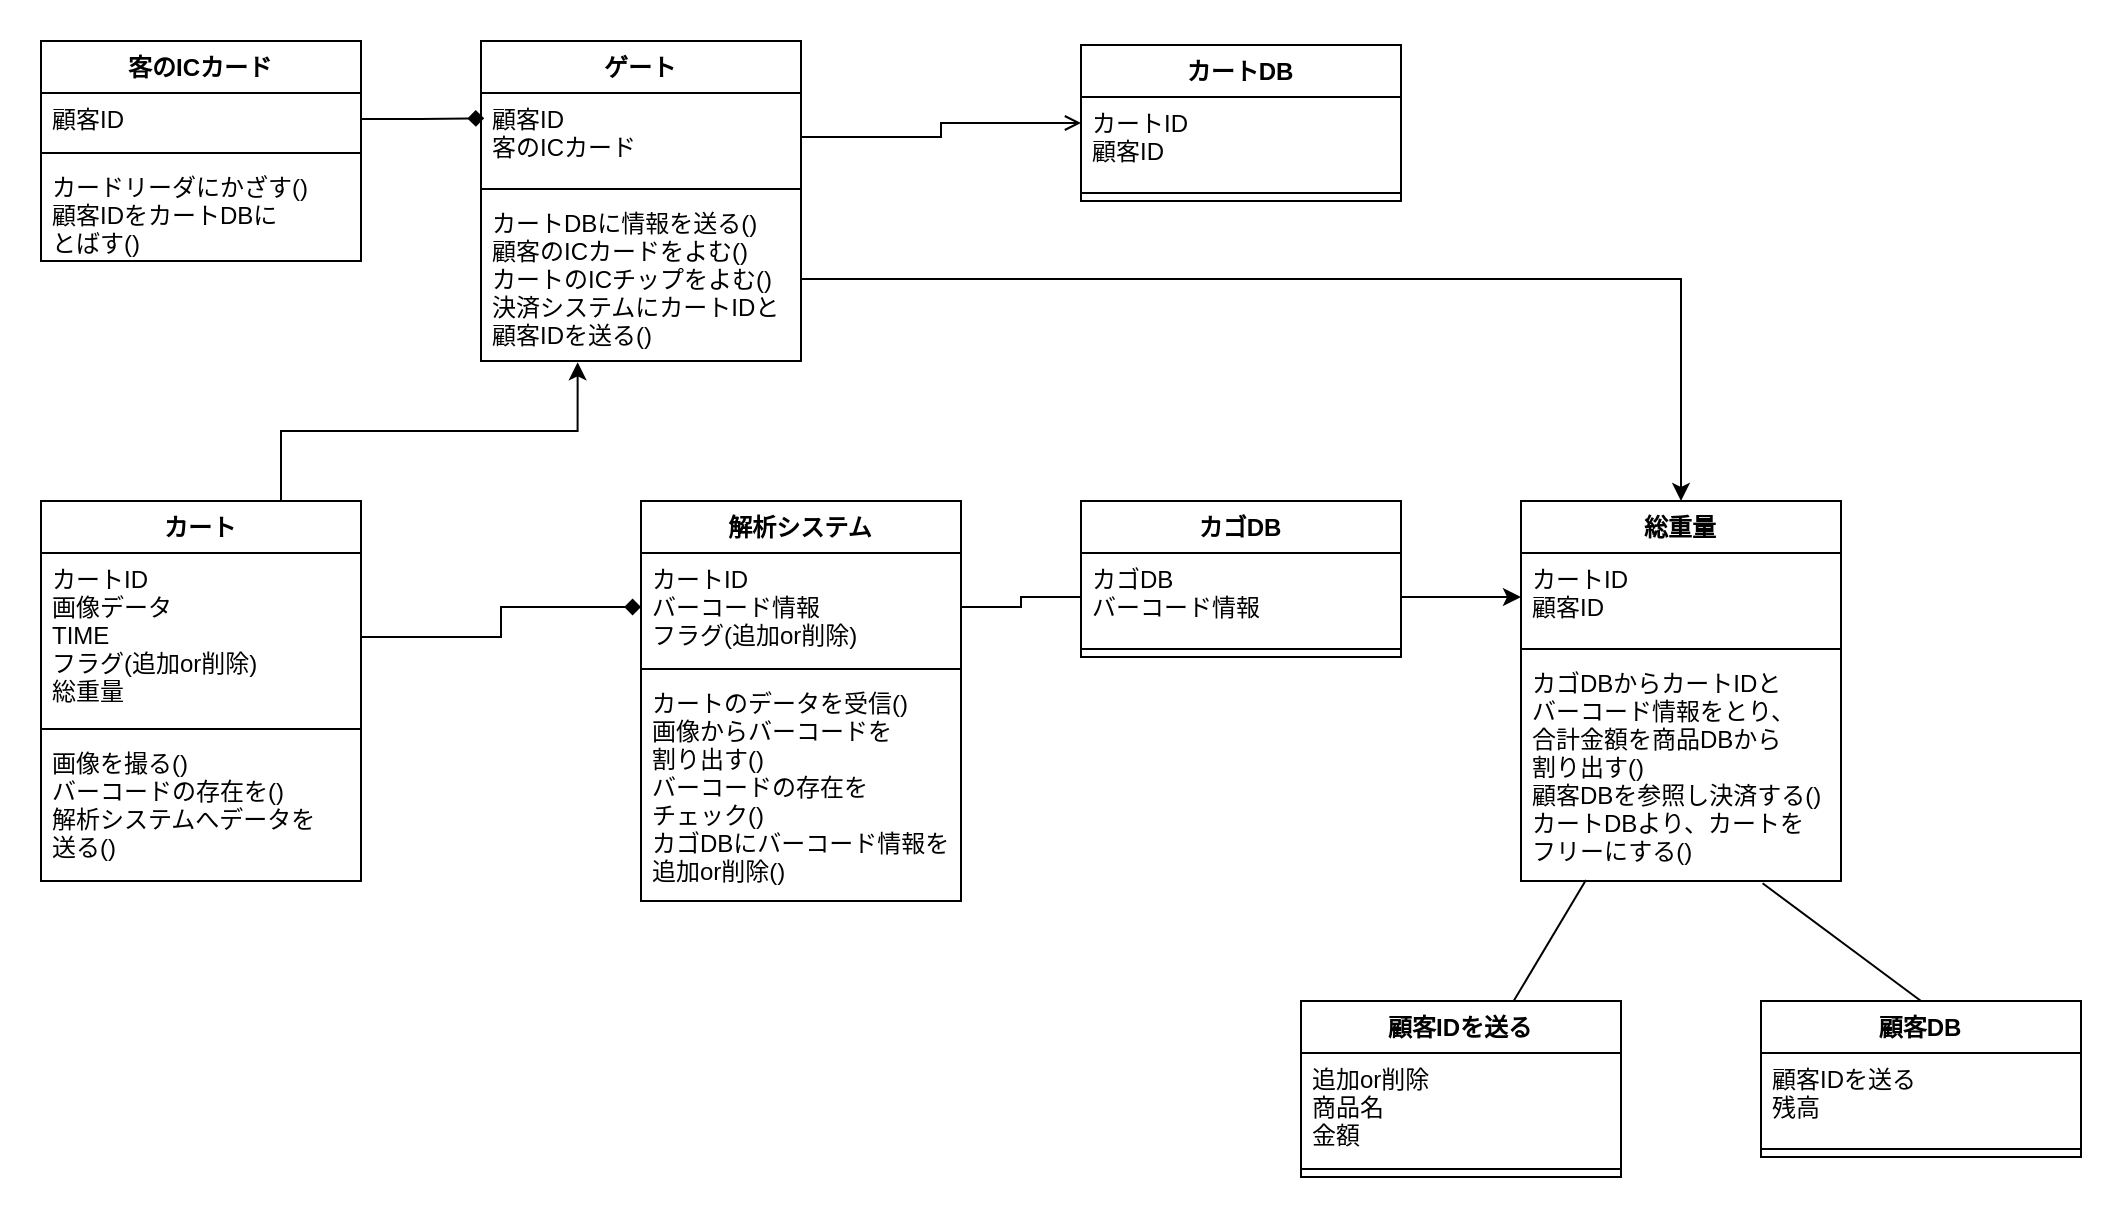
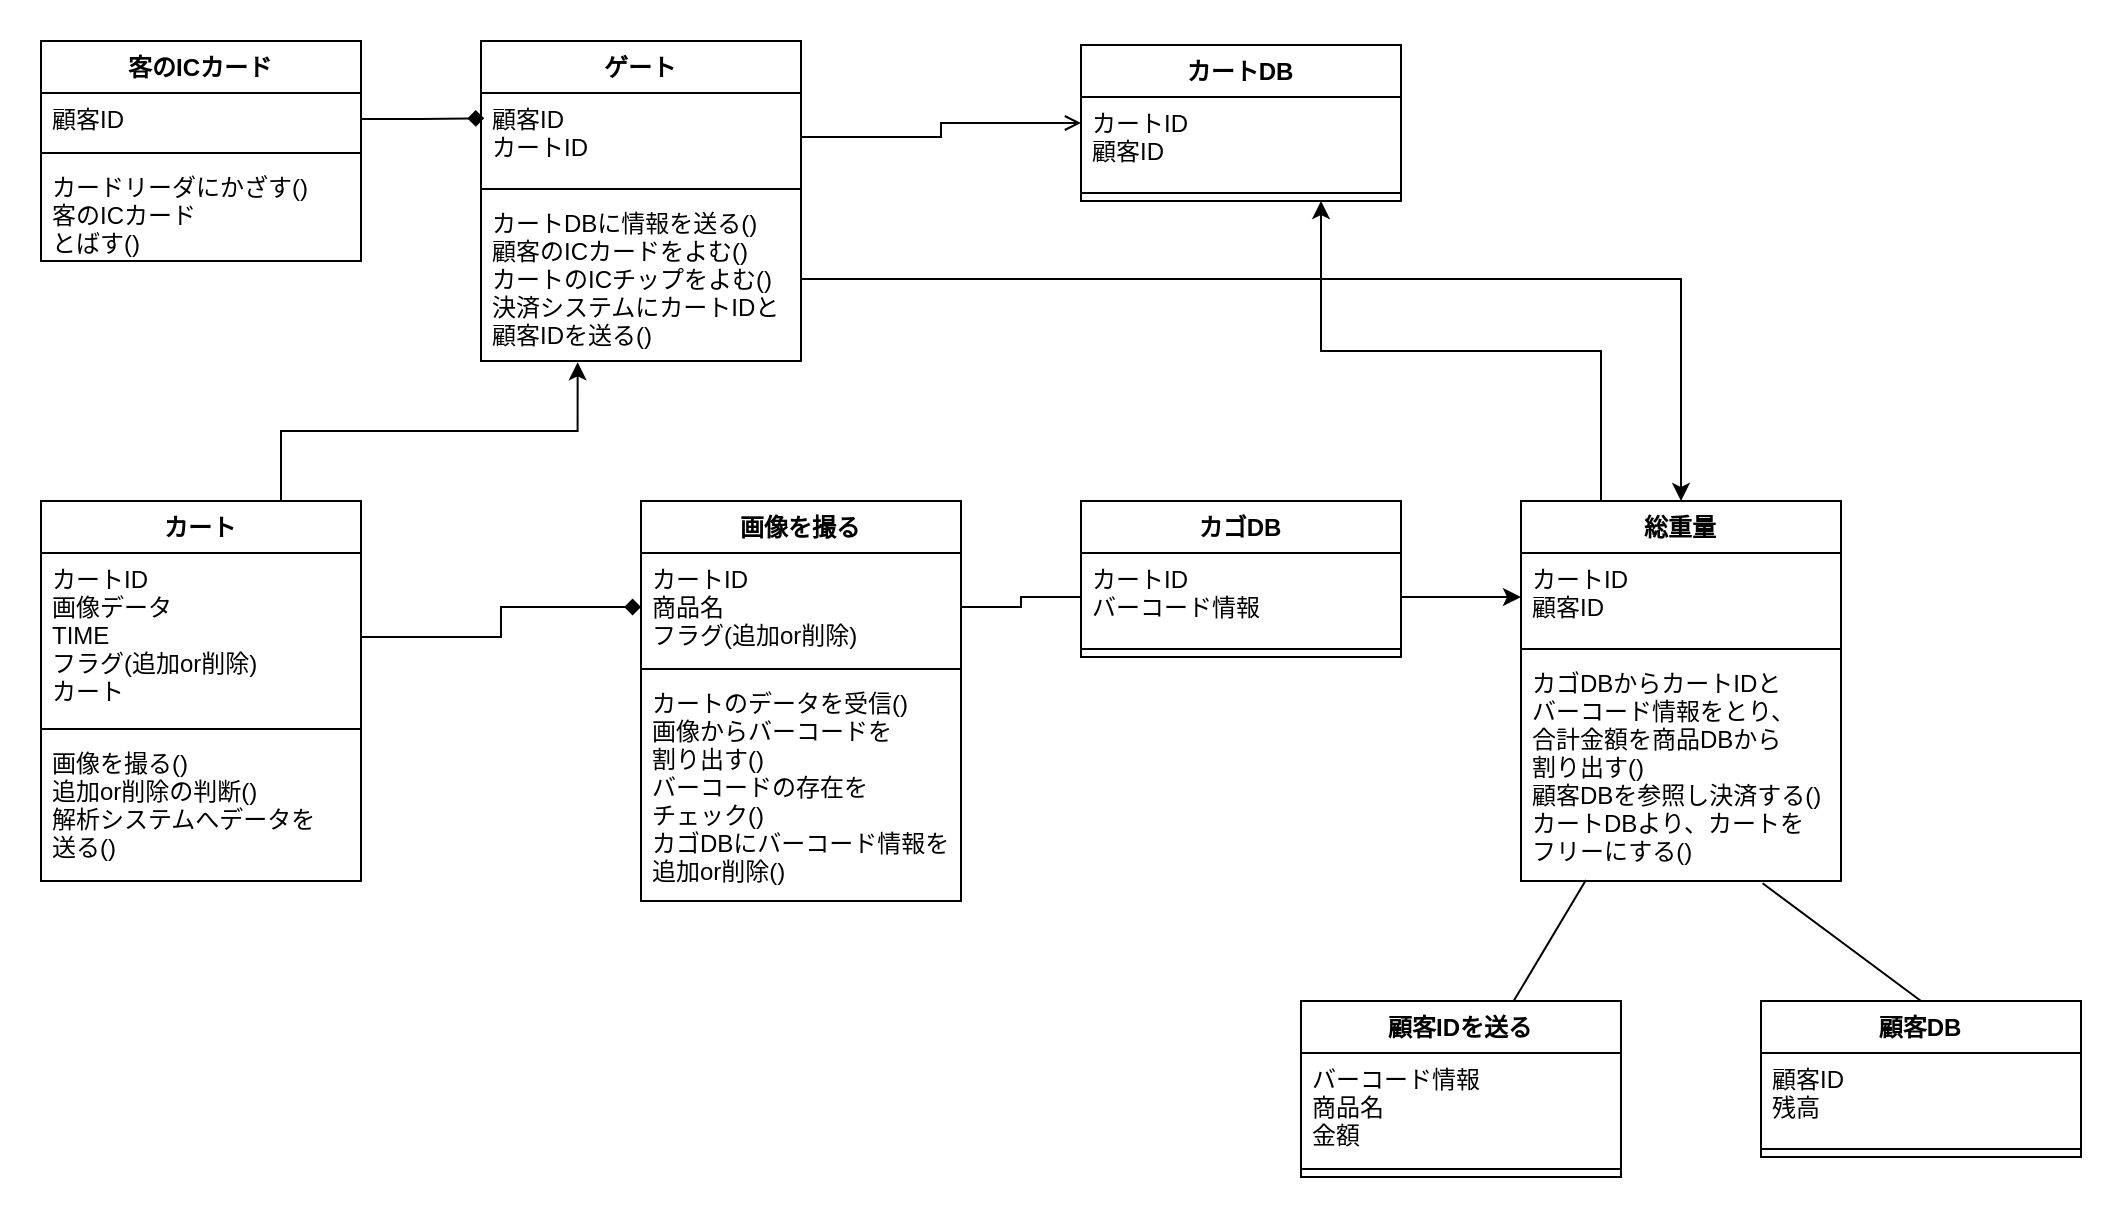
node "顧客ID 客のICカード": label "顧客ID 客のICカード" -> "顧客ID カートID"
node "カードリーダにかざす() 顧客IDをカートDBに とばす()": label "カードリーダにかざす() 顧客IDをカートDBに とばす()" -> "カードリーダにかざす() 客のICカード とばす()"
edge "総重量" -> "カートDB": added
node "解析システム": label "解析システム" -> "画像を撮る"
node "カートID 画像データ TIME フラグ(追加or削除) 総重量": label "カートID 画像データ TIME フラグ(追加or削除) 総重量" -> "カートID 画像データ TIME フラグ(追加or削除) カート"
node "カートID バーコード情報 フラグ(追加or削除)": label "カートID バーコード情報 フラグ(追加or削除)" -> "カートID 商品名 フラグ(追加or削除)"
node "カゴDB バーコード情報": label "カゴDB バーコード情報" -> "カートID バーコード情報"
node "画像を撮る() バーコードの存在を() 解析システムへデータを 送る()": label "画像を撮る() バーコードの存在を() 解析システムへデータを 送る()" -> "画像を撮る() 追加or削除の判断() 解析システムへデータを 送る()"
node "追加or削除 商品名 金額": label "追加or削除 商品名 金額" -> "バーコード情報 商品名 金額"
node "顧客IDを送る 残高": label "顧客IDを送る 残高" -> "顧客ID 残高"
